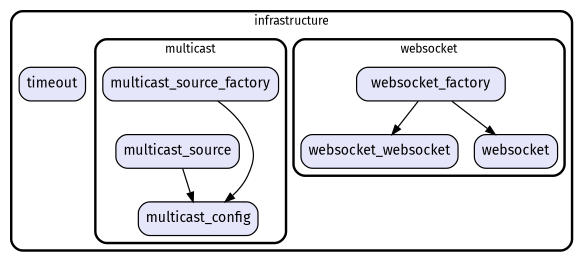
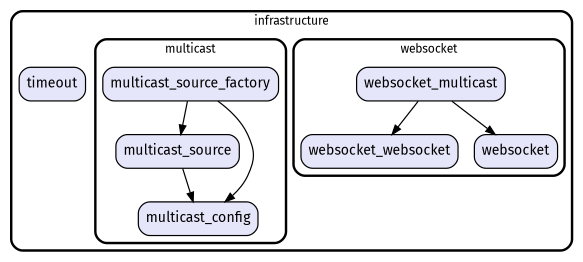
node "websocket_factory": label "websocket_factory" -> "websocket_multicast"
edge "multicast_source_factory" -> "multicast_source": added
